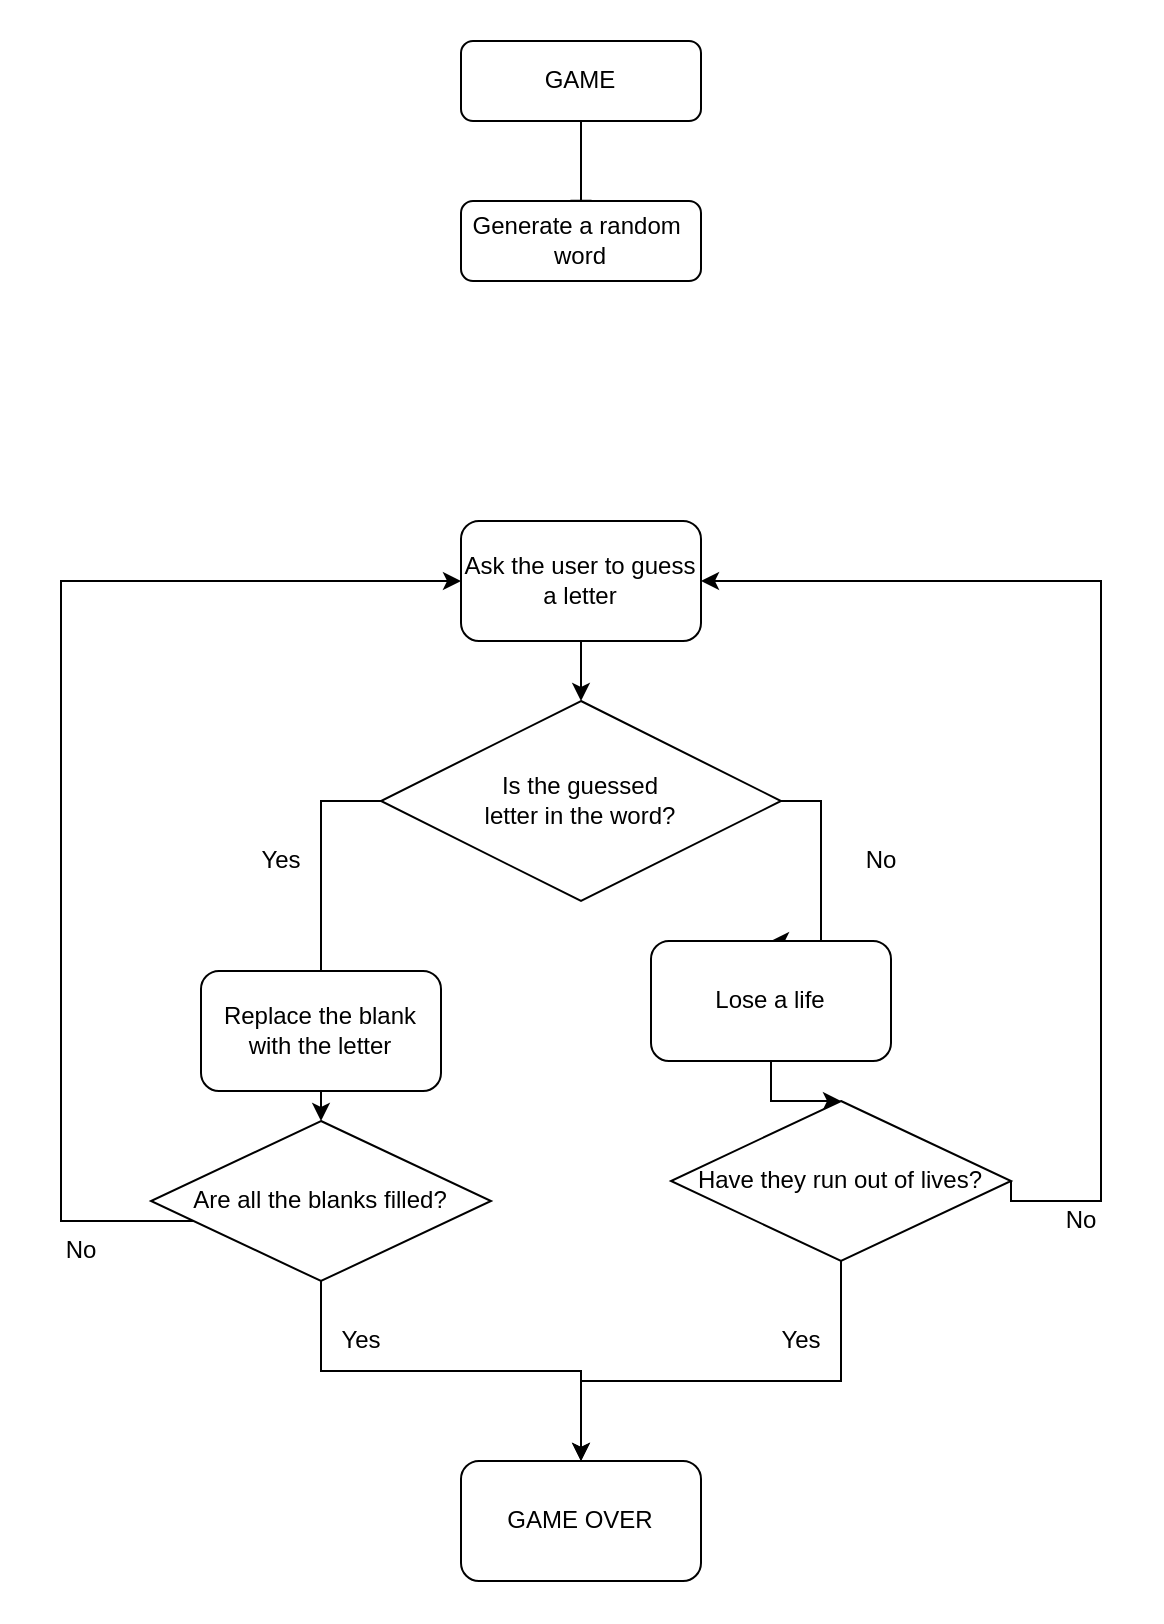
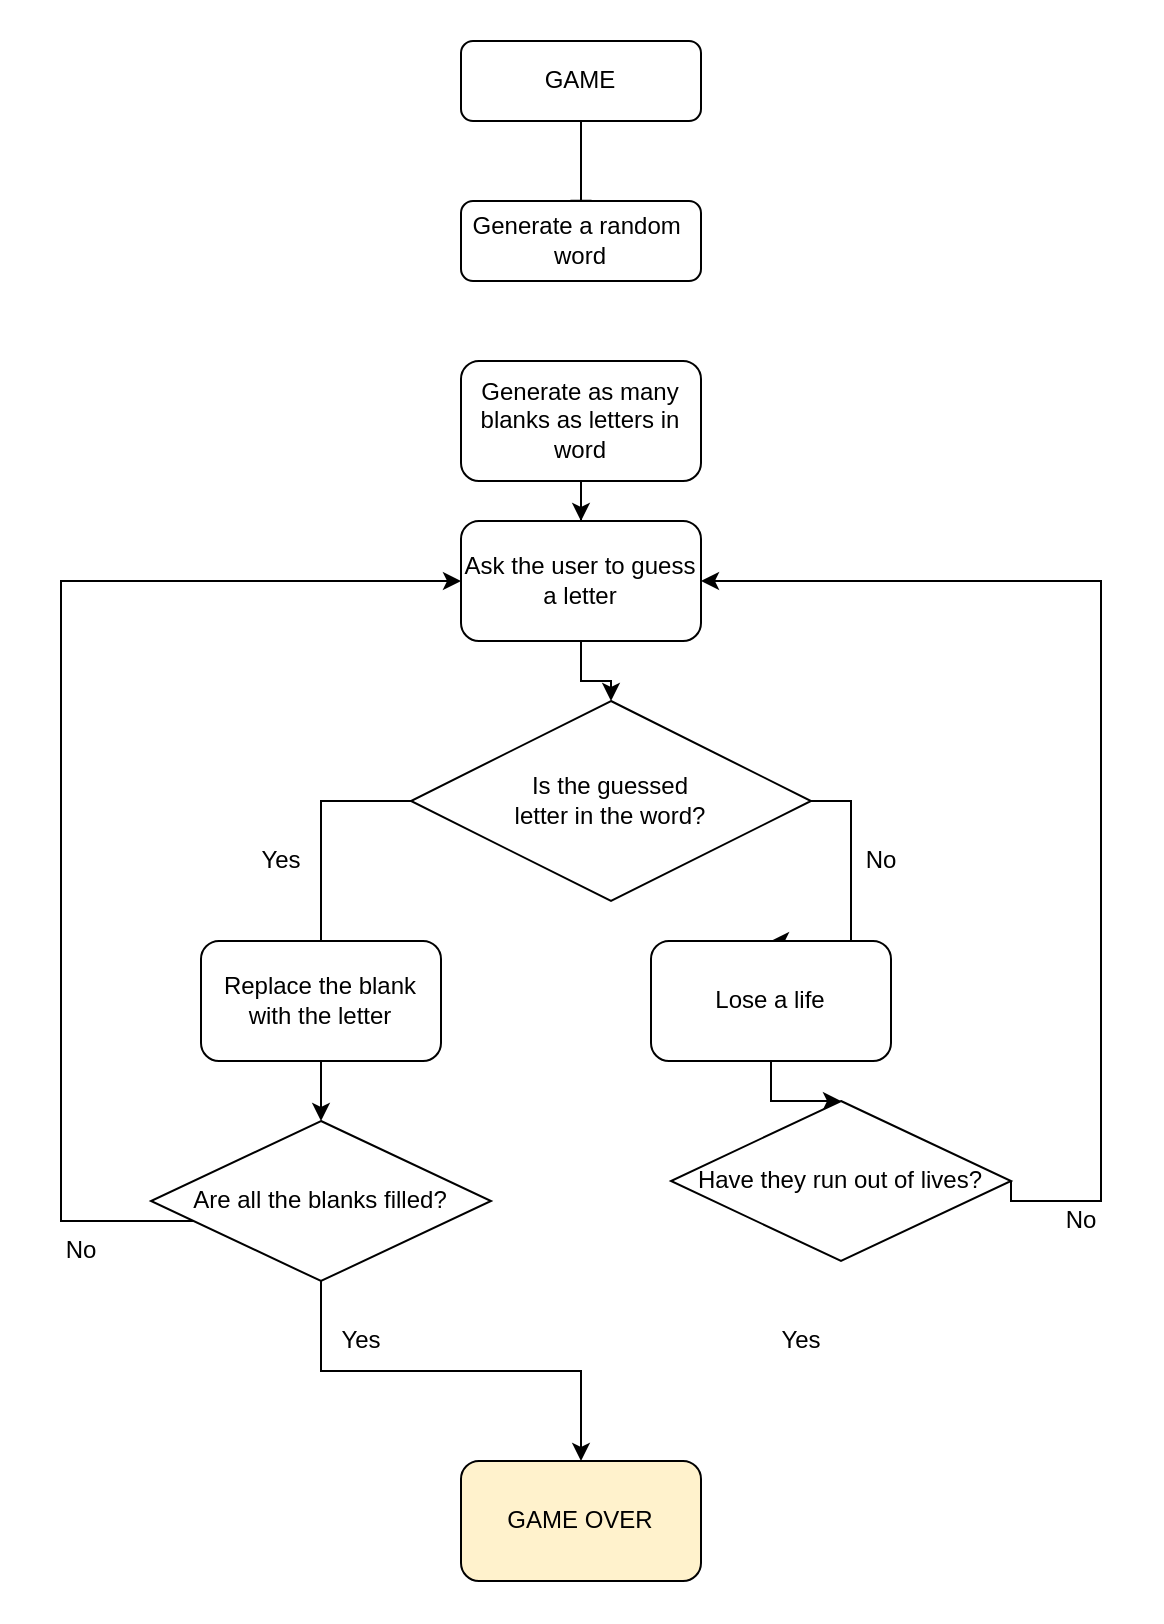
node "Generate as many blanks as letters in word": added
edge "Generate as many blanks as letters in word" -> "Ask the user to guess a letter": added
node "Is the guessed letter in the word?": moved (581, 801) -> (611, 801)
node "Replace the blank with the letter": moved (321, 1031) -> (321, 1001)
edge "Have they run out of lives?" -> "GAME OVER": removed
node "GAME OVER": fillcolor #ffffff -> #fff2cc
